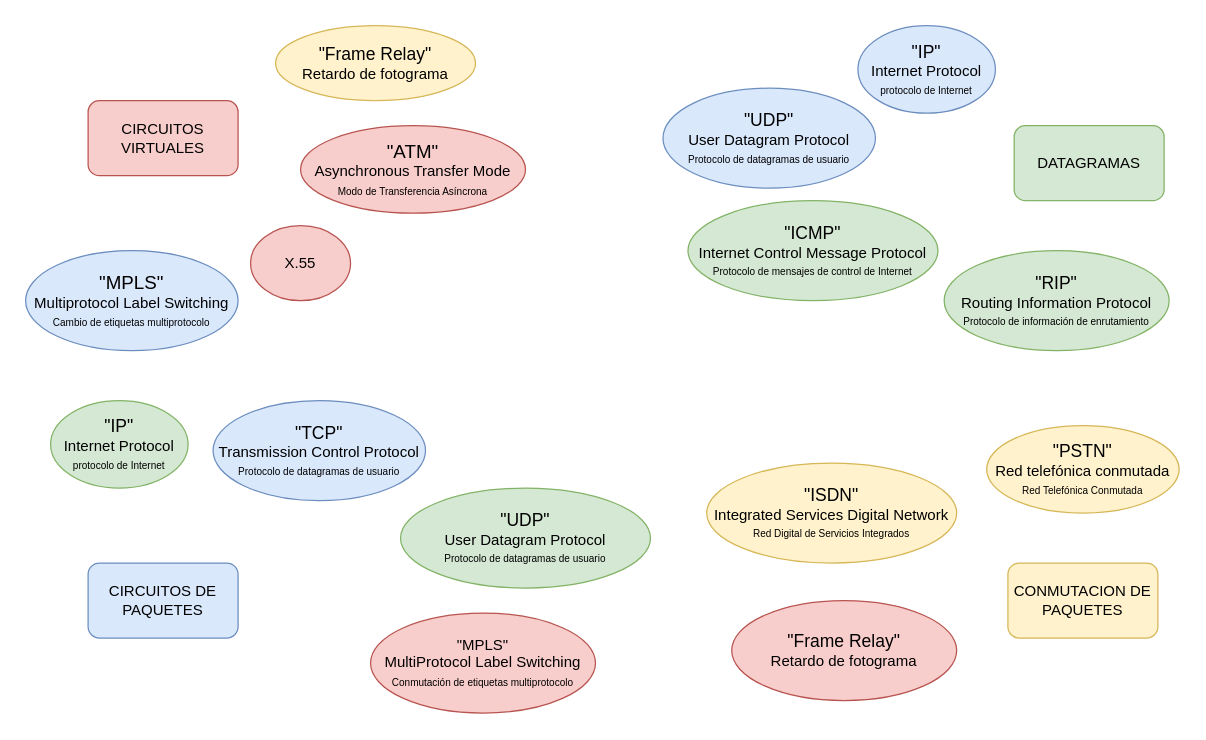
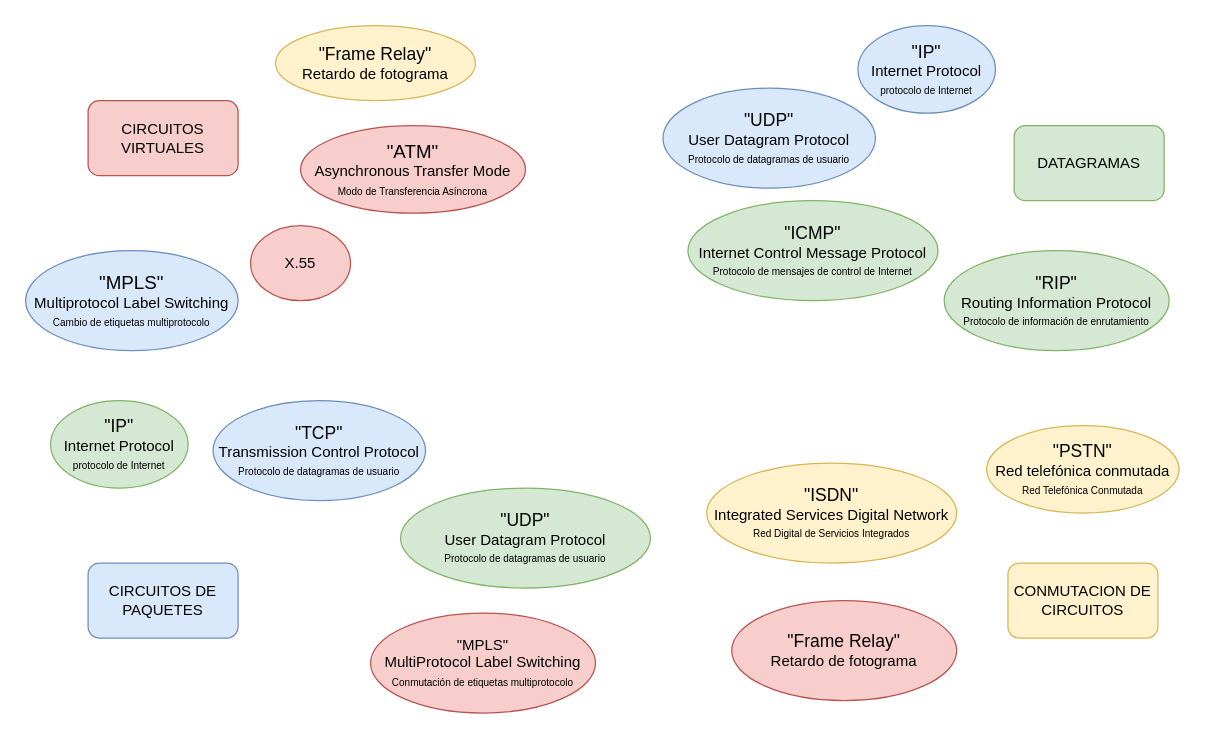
node "CONMUTACION DE PAQUETES": label "CONMUTACION DE PAQUETES" -> "CONMUTACION DE CIRCUITOS"
